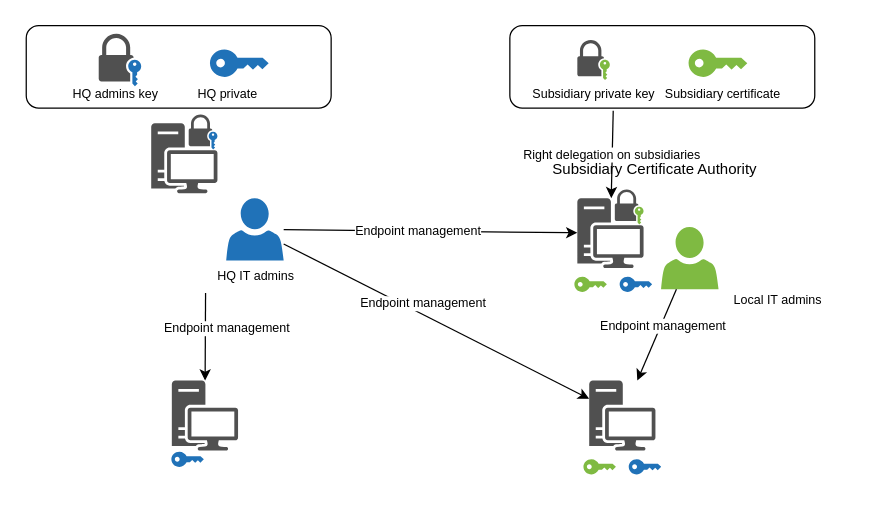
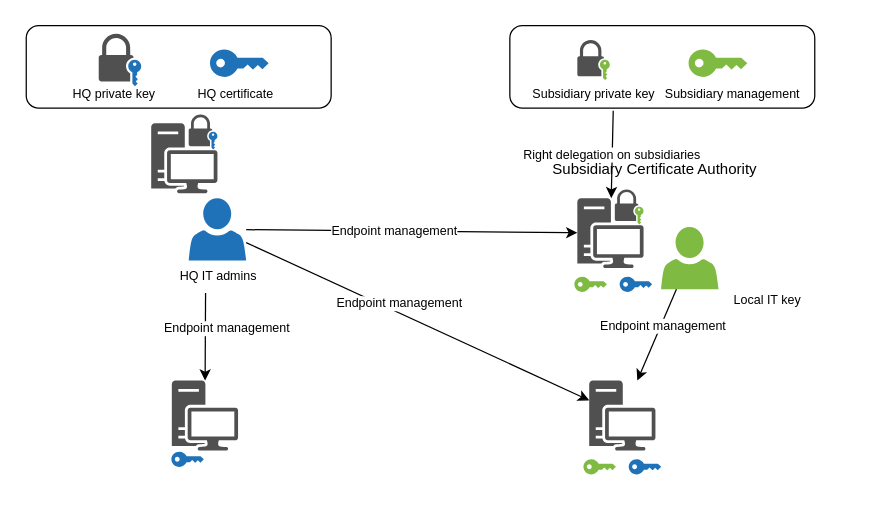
node "HQ admins key": label "HQ admins key" -> "HQ private key"
node "HQ private": label "HQ private" -> "HQ certificate"
node "Subsidiary certificate": label "Subsidiary certificate" -> "Subsidiary management"
node "HQ IT admins": moved (255, 229) -> (218, 229)
node "Local IT admins": label "Local IT admins" -> "Local IT key"
